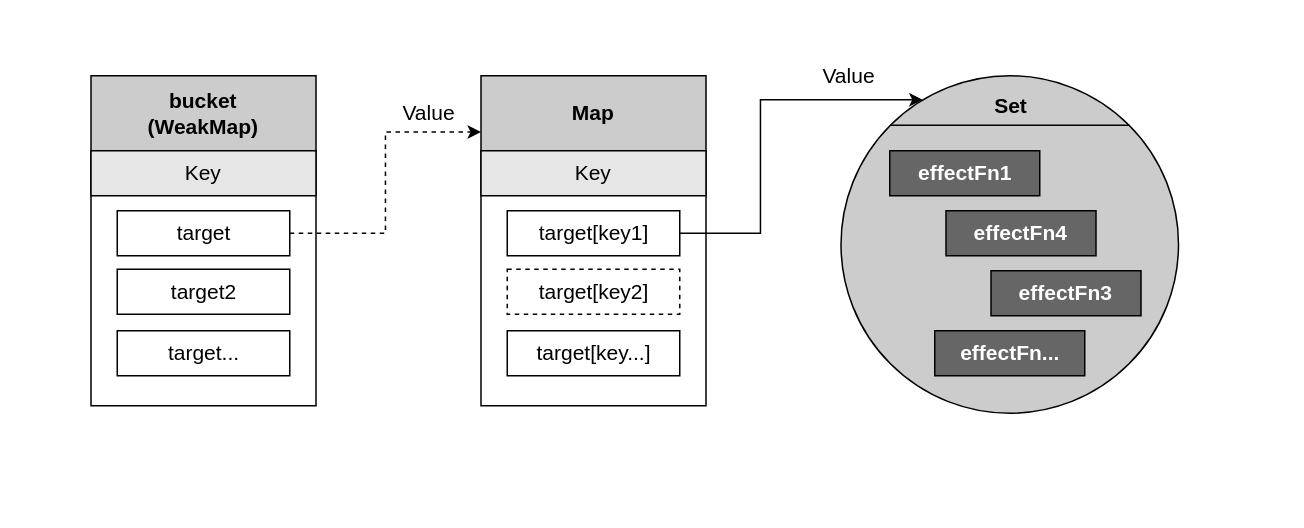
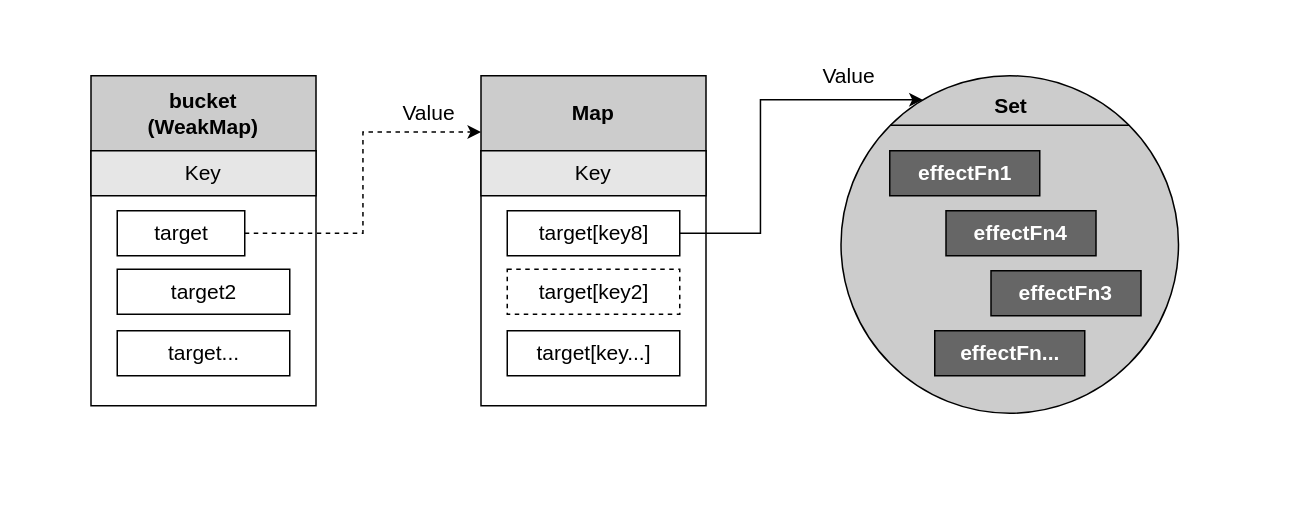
node "target": size 173x45 -> 128x45
node "target[key1]": label "target[key1]" -> "target[key8]"
